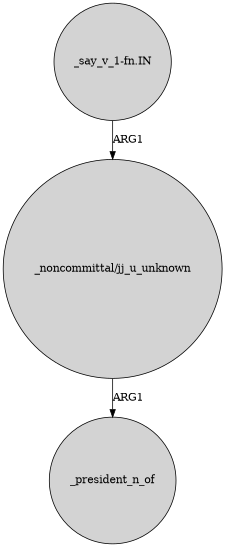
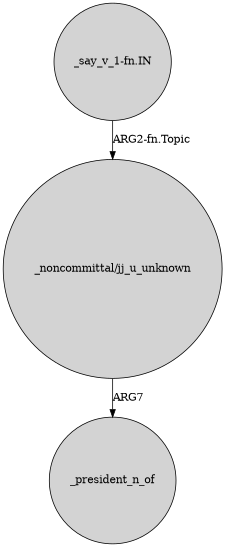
edge "_say_v_1-fn.IN" -> "_noncommittal/jj_u_unknown": label "ARG1" -> "ARG2-fn.Topic"
edge "_noncommittal/jj_u_unknown" -> "_president_n_of": label "ARG1" -> "ARG7"
